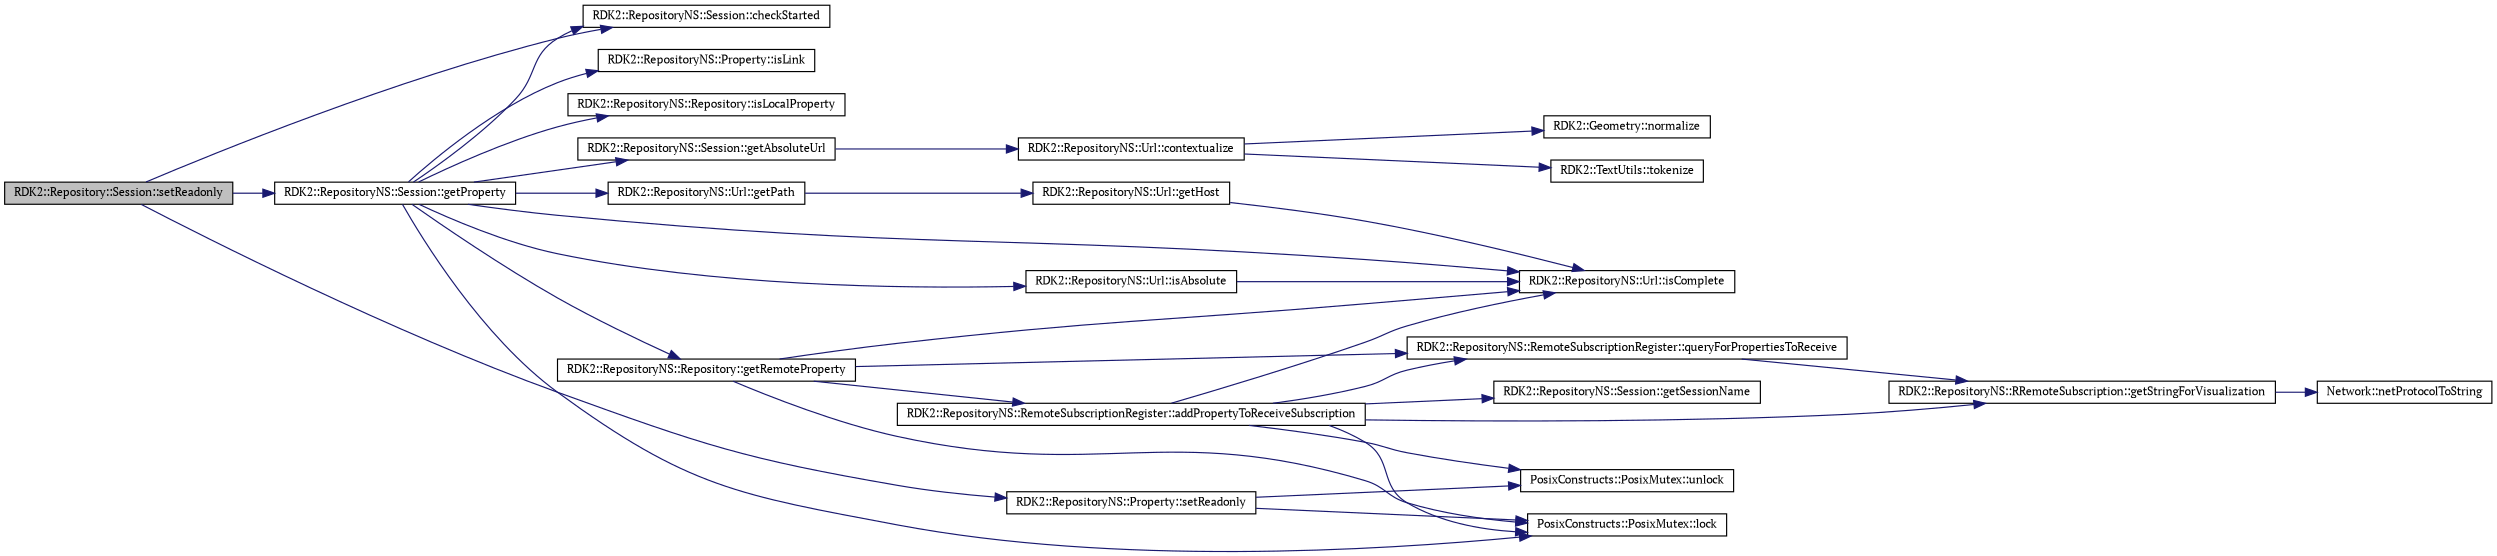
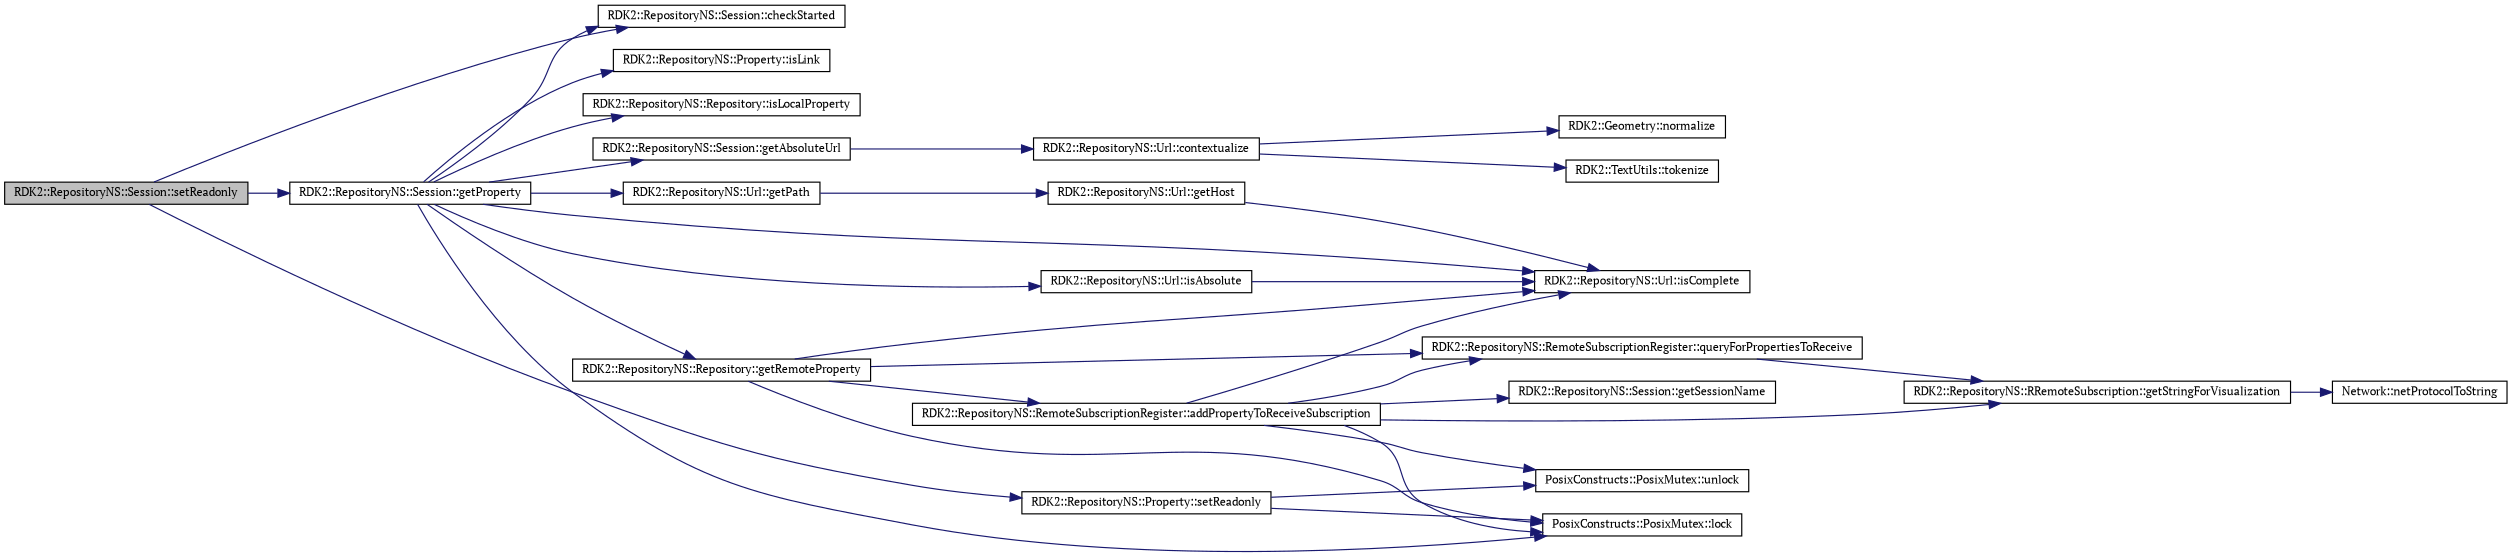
node "RDK2::Repository::Session::setReadonly": label "RDK2::Repository::Session::setReadonly" -> "RDK2::RepositoryNS::Session::setReadonly"
